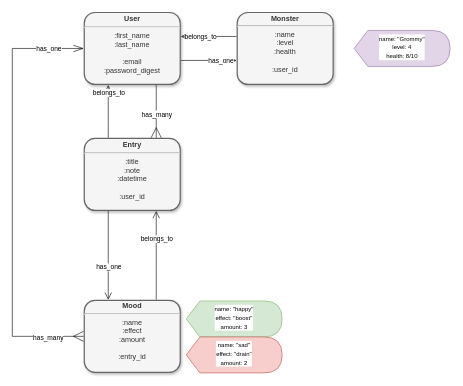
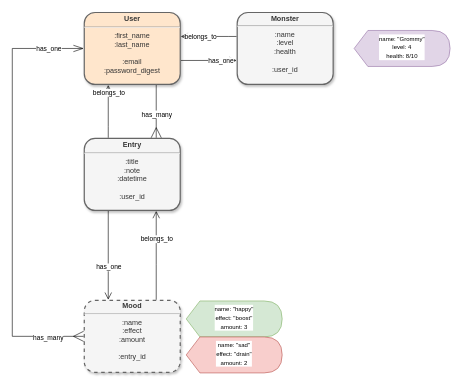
node "User :first_name:last_name:email:password_digest": fillcolor #f5f5f5 -> #ffe6cc
node "Mood :name:effect:amount:entry_id": style solid -> dashed
